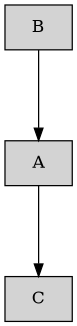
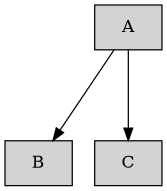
edge "B" -> "A": reversed
